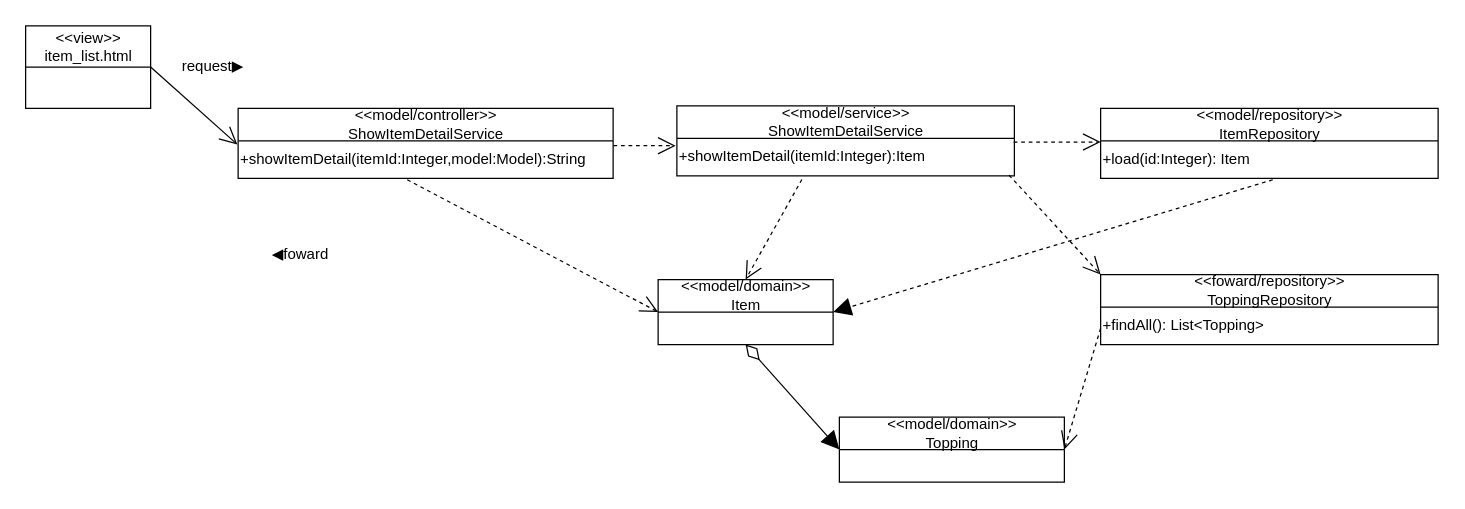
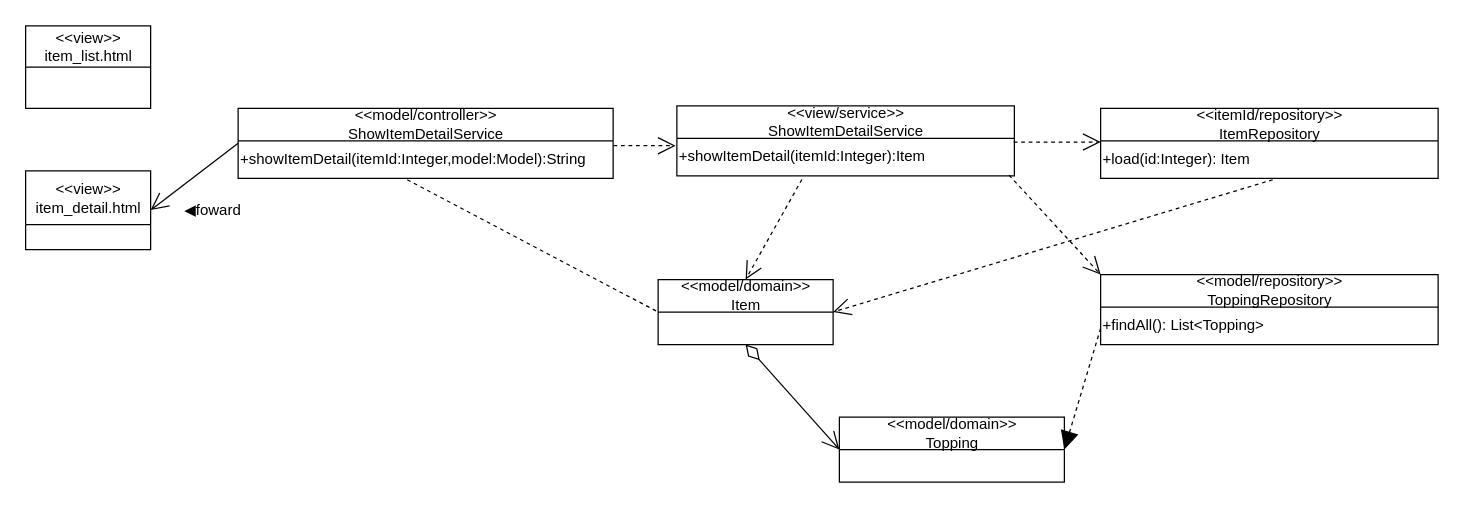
node "request▶": removed
edge "<<view>> item_list.html" -> "+showItemDetail(itemId:Integer,model:Model):String": removed
node "<<model/service>> ShowItemDetailService": label "<<model/service>> ShowItemDetailService" -> "<<view/service>> ShowItemDetailService"
node "<<model/repository>> ItemRepository": label "<<model/repository>> ItemRepository" -> "<<itemId/repository>> ItemRepository"
edge "<<model/controller>> ShowItemDetailService" -> "<<view>> item_detail.html": added
node "<<view>> item_detail.html": added
node "◀foward": moved (301, 254) -> (213, 210)
node "<<foward/repository>> ToppingRepository": label "<<foward/repository>> ToppingRepository" -> "<<model/repository>> ToppingRepository"
edge "+load(id:Integer): Item" -> "<<model/domain>> Item": arrowhead block -> open
edge "+showItemDetail(itemId:Integer,model:Model):String" -> "<<model/domain>> Item": arrowhead open -> none
edge "<<model/domain>> Item" -- "<<model/domain>> Topping": arrowhead block -> open
edge "+findAll(): List<Topping>" -> "<<model/domain>> Topping": arrowhead open -> block
